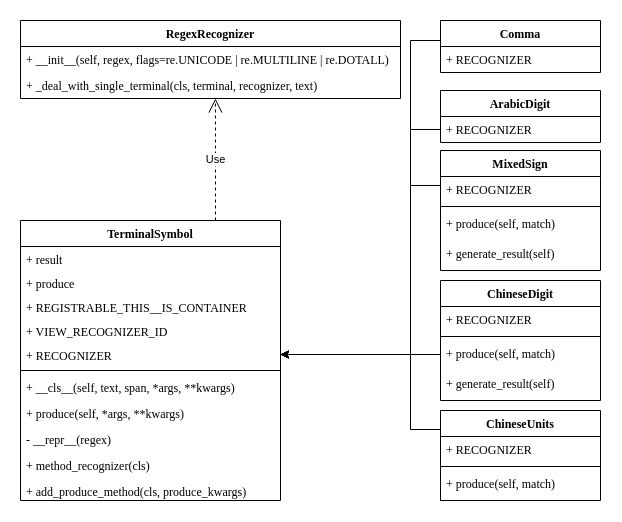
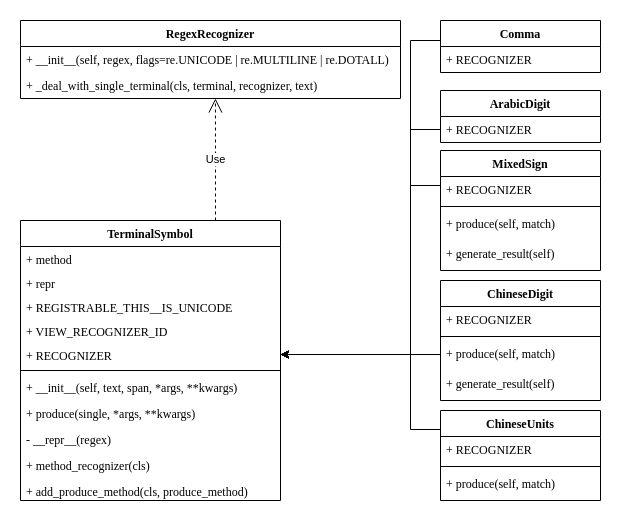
node "+ result": label "+ result" -> "+ method"
node "+ produce": label "+ produce" -> "+ repr"
node "+ REGISTRABLE_THIS__IS_CONTAINER": label "+ REGISTRABLE_THIS__IS_CONTAINER" -> "+ REGISTRABLE_THIS__IS_UNICODE"
node "+ __cls__(self, text, span, *args, **kwargs)": label "+ __cls__(self, text, span, *args, **kwargs)" -> "+ __init__(self, text, span, *args, **kwargs)"
node "+ produce(self, *args, **kwargs)": label "+ produce(self, *args, **kwargs)" -> "+ produce(single, *args, **kwargs)"
node "+ add_produce_method(cls, produce_kwargs)": label "+ add_produce_method(cls, produce_kwargs)" -> "+ add_produce_method(cls, produce_method)"
